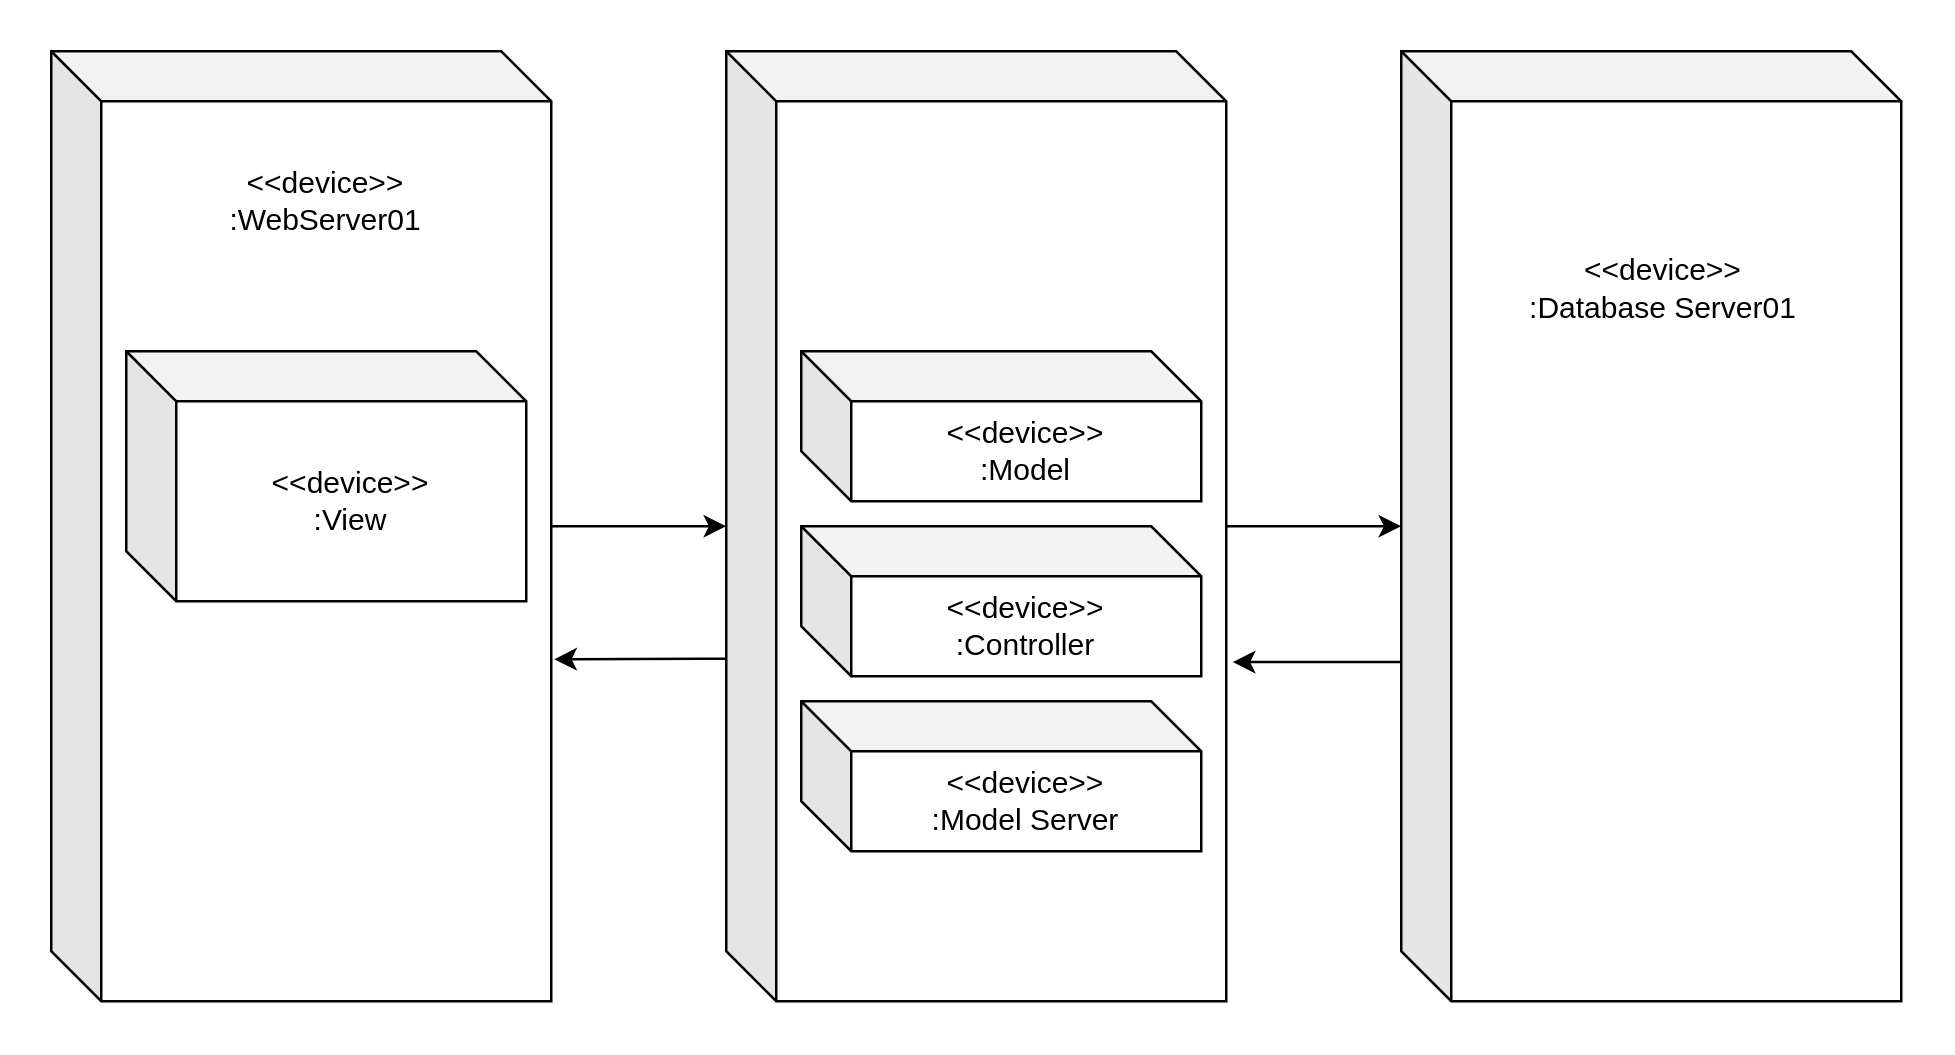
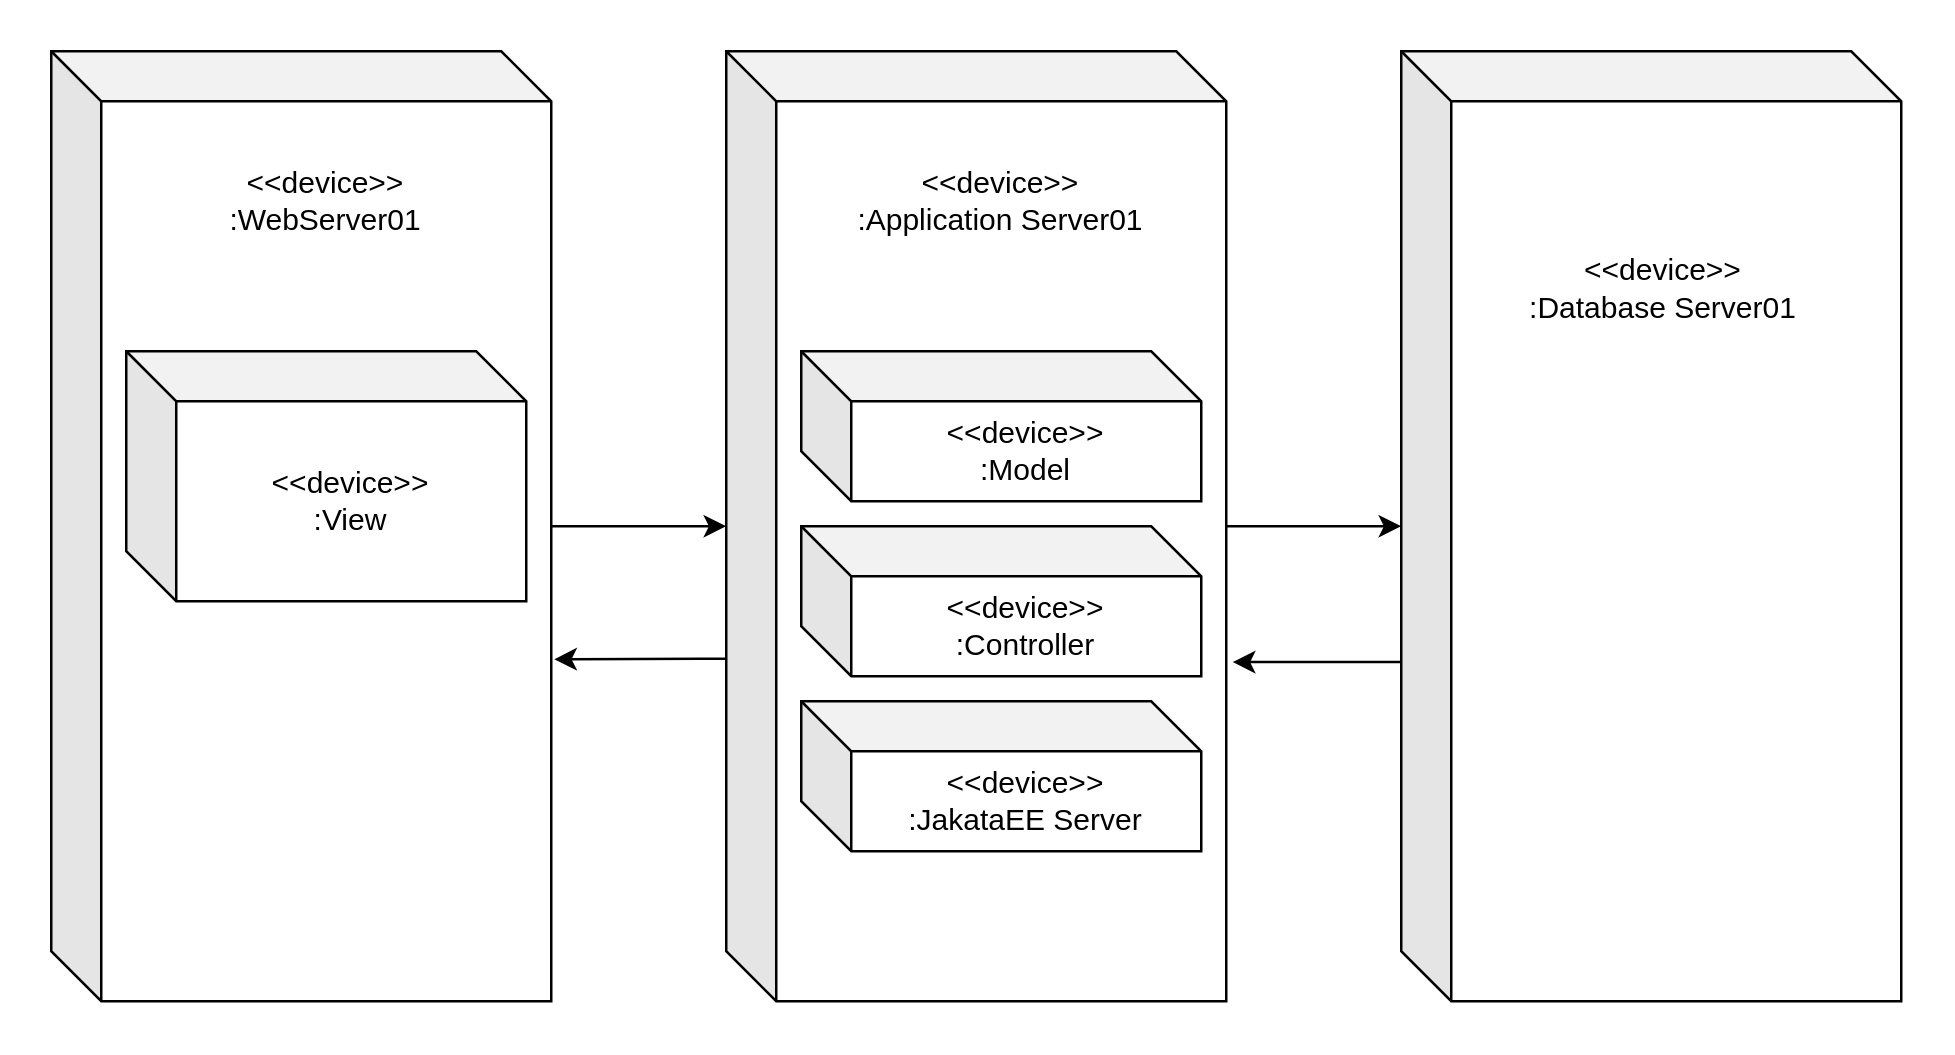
node "<<device>> :Application Server01": added
node "<<device>> :Model Server": label "<<device>> :Model Server" -> "<<device>> :JakataEE Server"
